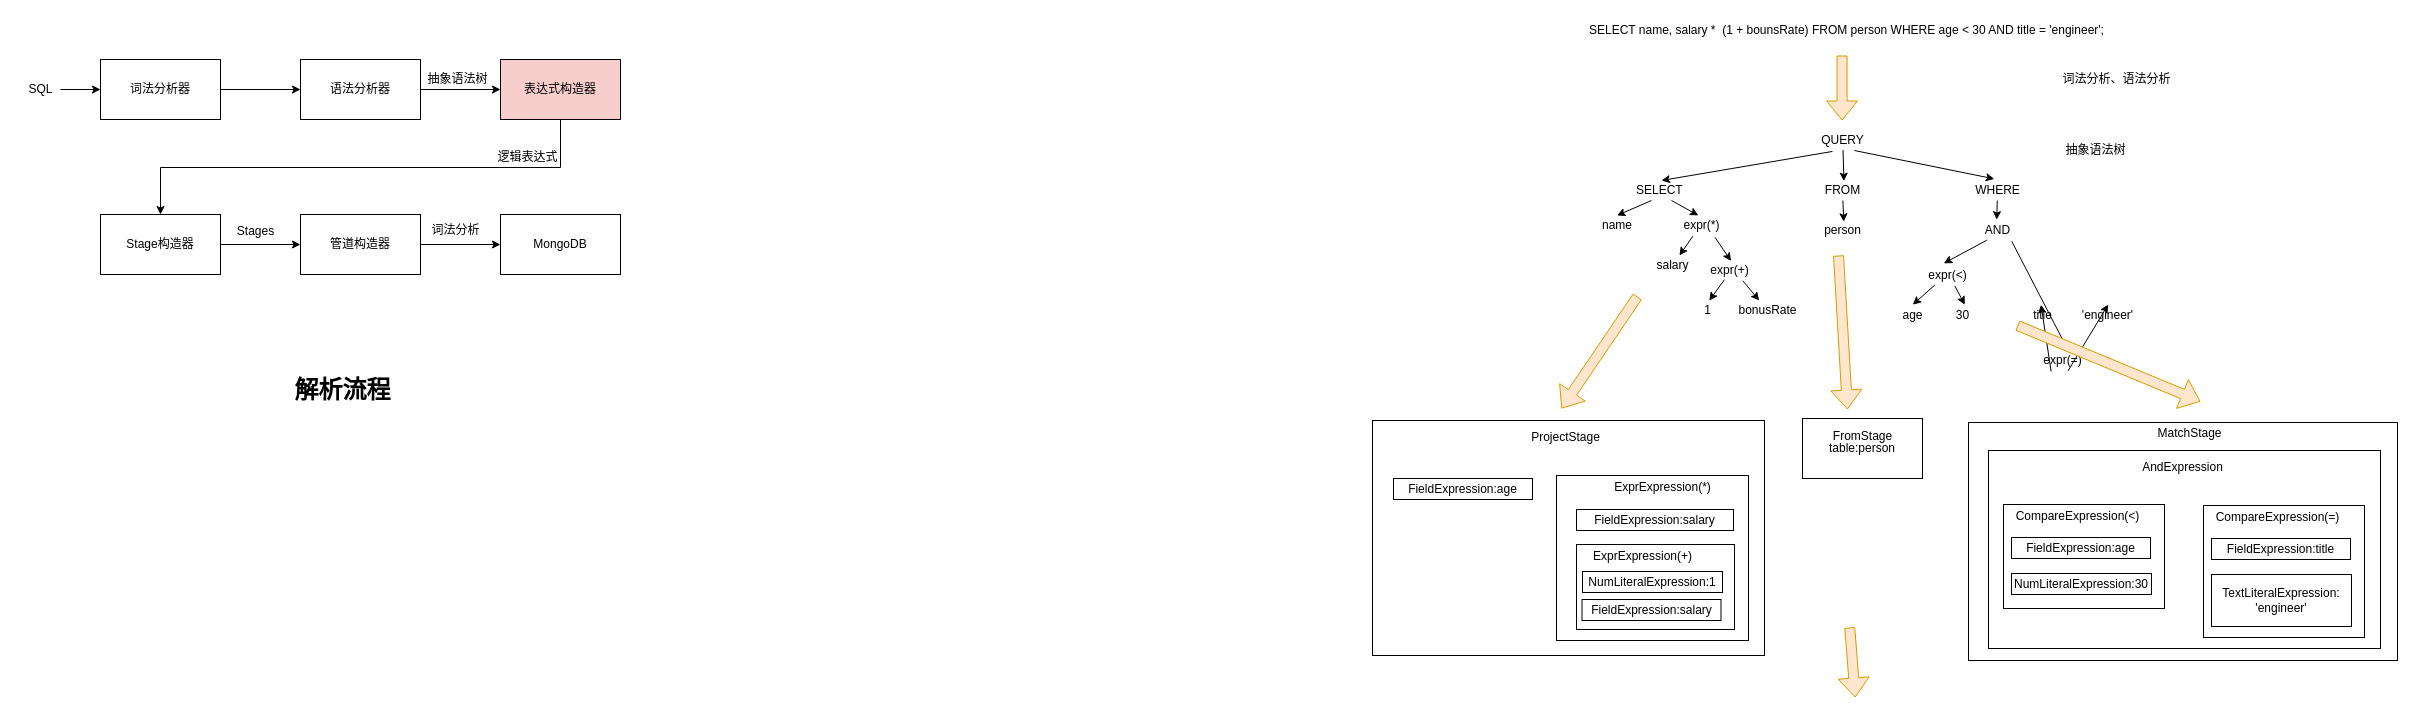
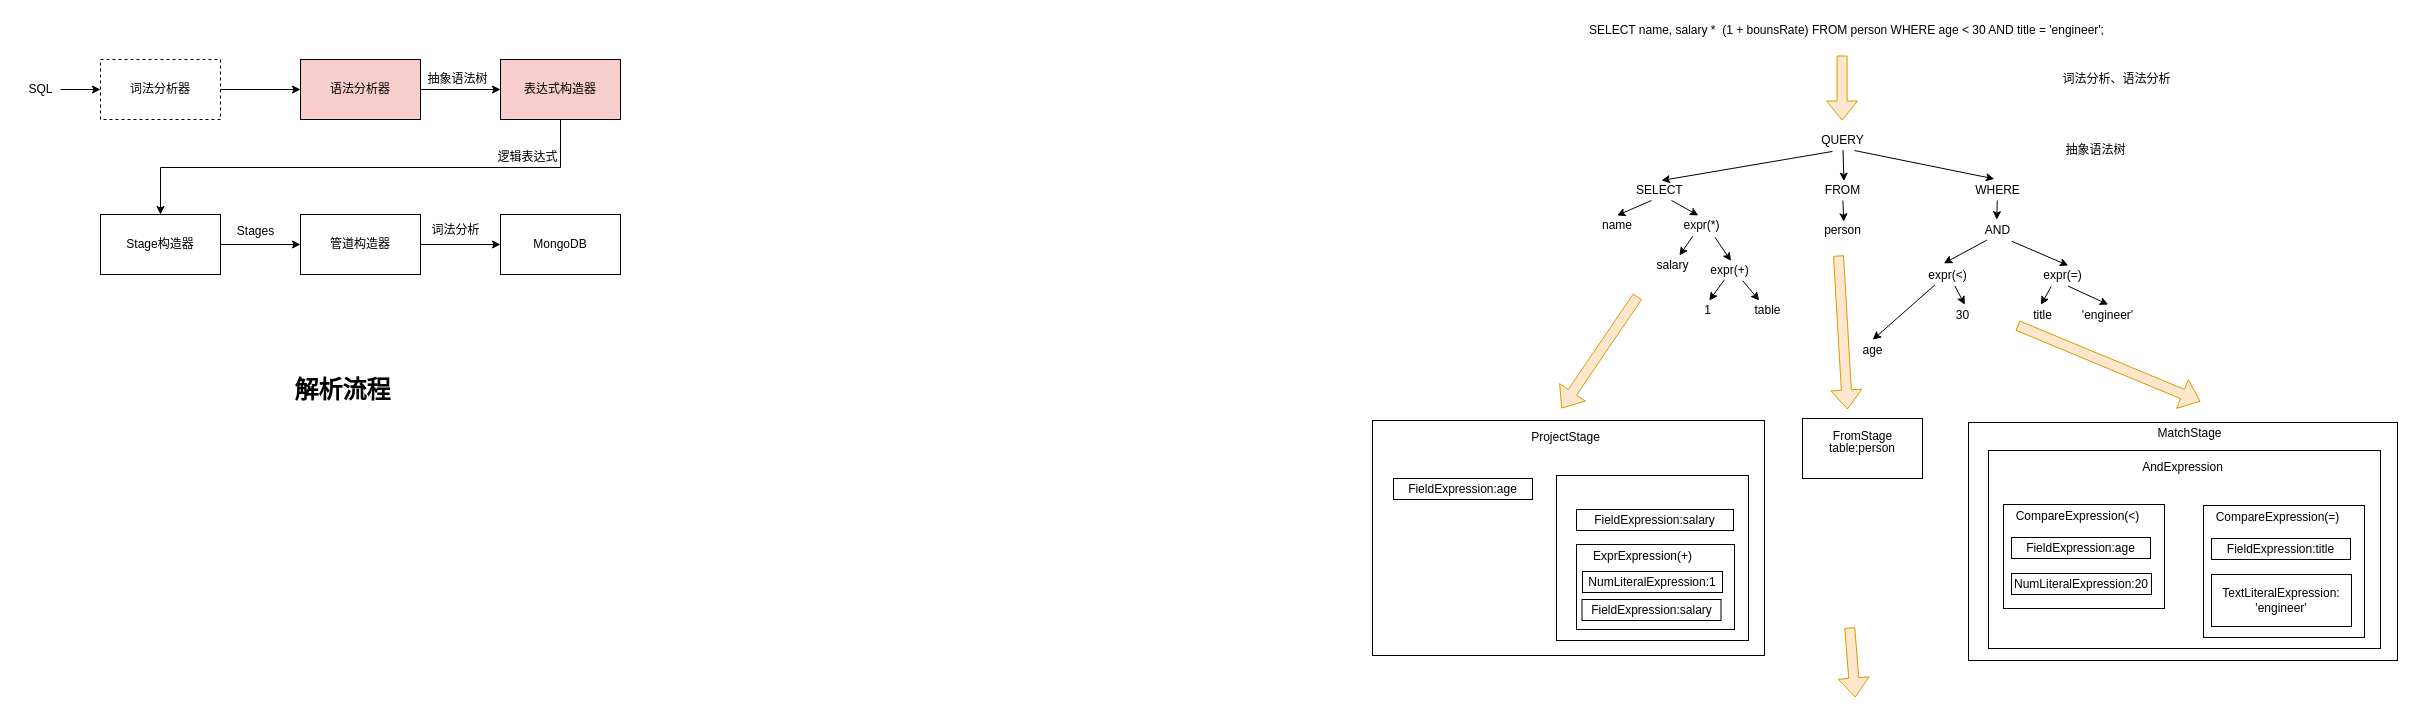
node "词法分析器": style solid -> dashed
node "语法分析器": fillcolor #ffffff -> #f8cecc
node "bonusRate": label "bonusRate" -> "table"
node "age": moved (1913, 316) -> (1873, 351)
node "expr(=)": moved (2063, 361) -> (2063, 276)
node "ExprExpression(*)": removed
node "NumLiteralExpression:30": label "NumLiteralExpression:30" -> "NumLiteralExpression:20"
